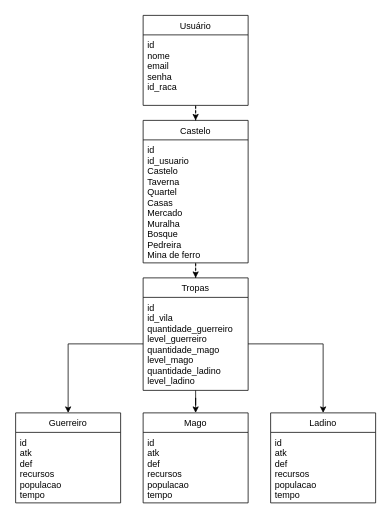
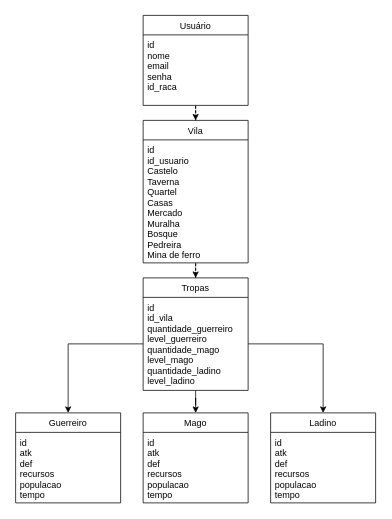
node "Castelo": label "Castelo" -> "Vila"
